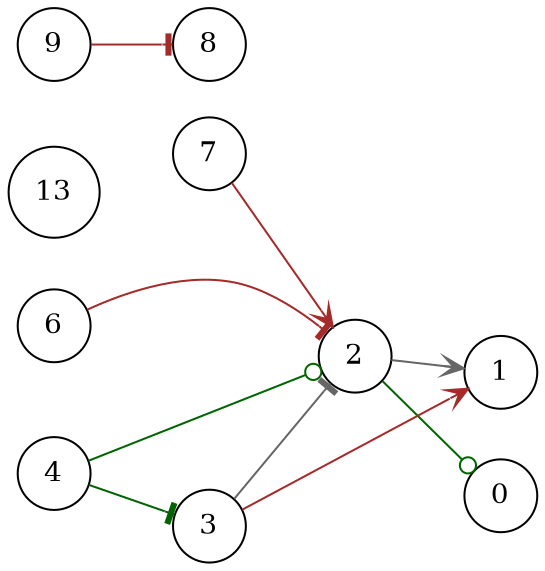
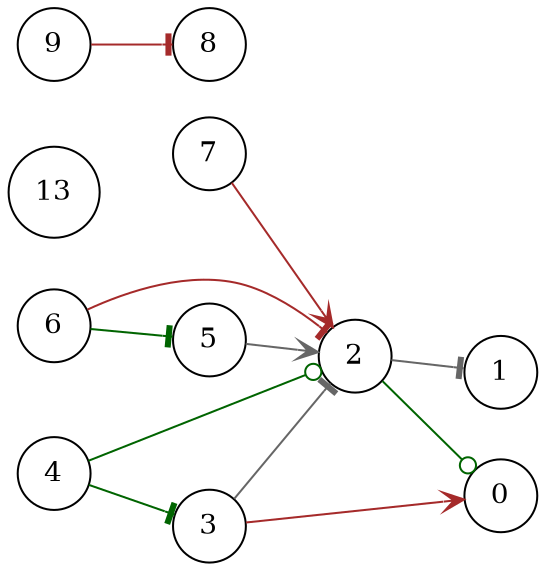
node "5": added
edge "2" -> "1": arrowhead vee -> tee
edge "3" -> "1": now "3" -> "0"
